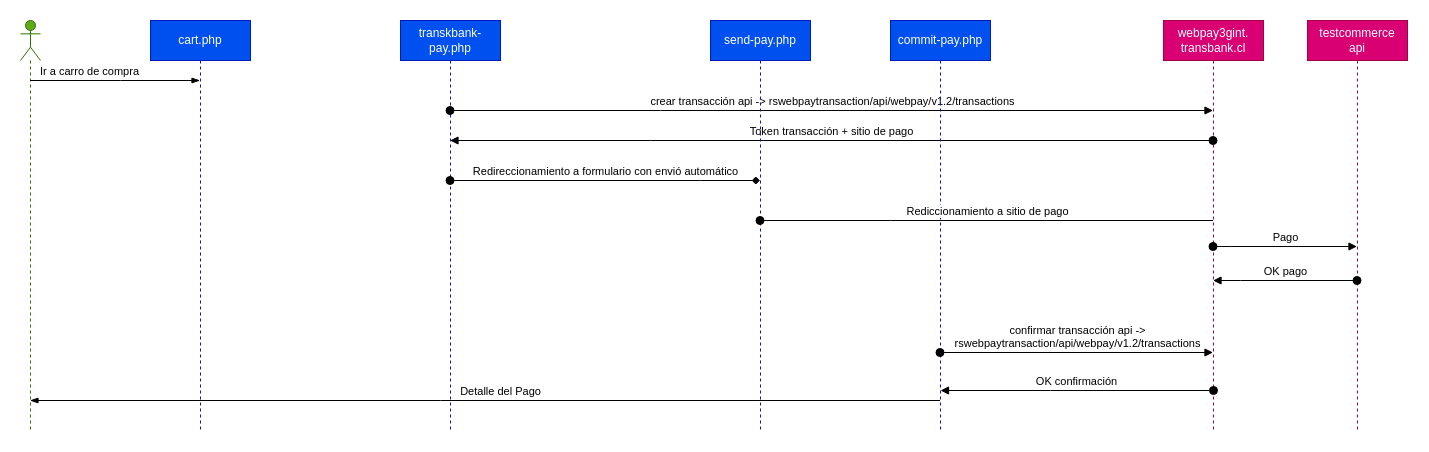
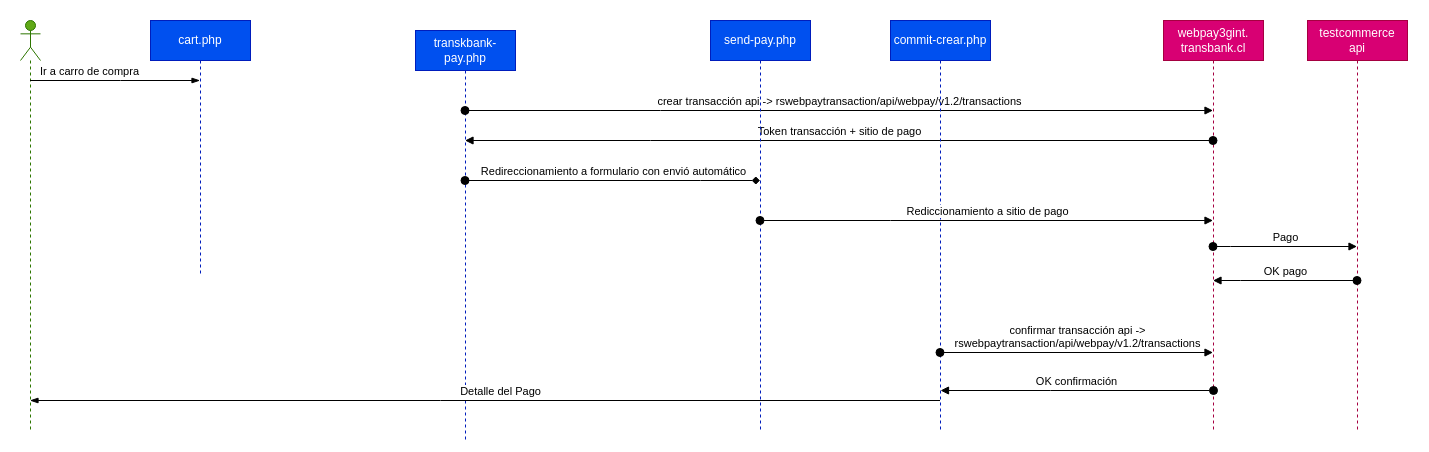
node "commit-pay.php": label "commit-pay.php" -> "commit-crear.php"
edge "webpay3gint. transbank.cl" -> "send-pay.php": arrowhead none -> block
node "cart.php": size 100x410 -> 100x255
node "transkbank-pay.php": moved (451, 226) -> (466, 236)
